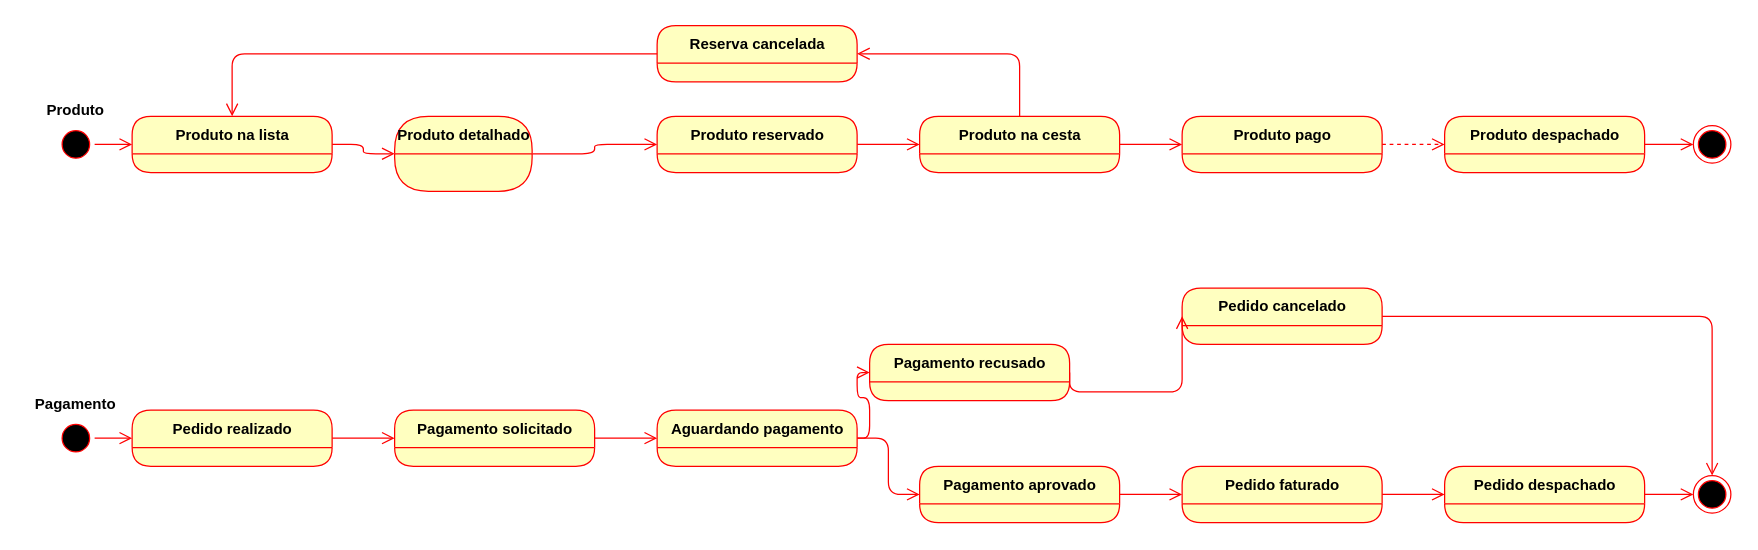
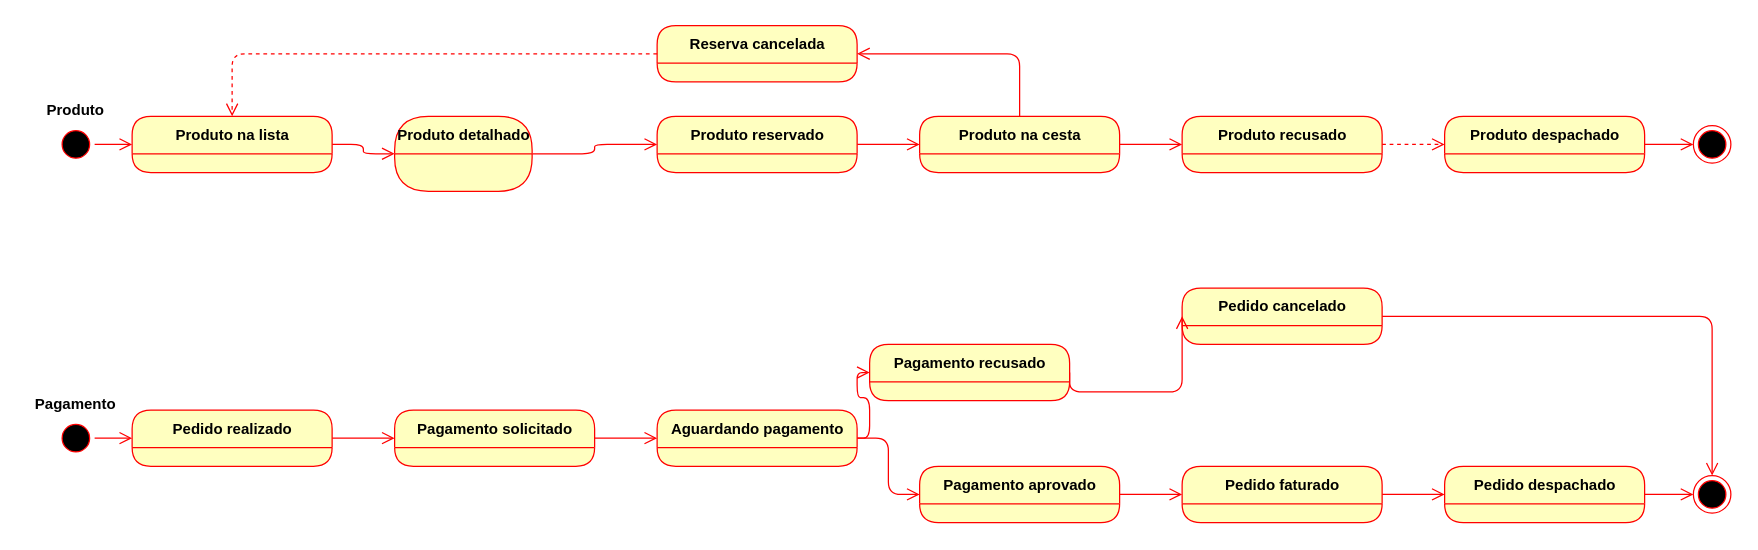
edge "Reserva cancelada" -> "Produto na lista": style solid -> dashed
node "Produto pago": label "Produto pago" -> "Produto recusado"
